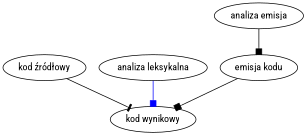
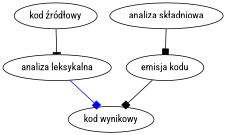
node "analiza emisja": label "analiza emisja" -> "analiza składniowa"
edge "kod źródłowy" -> "kod wynikowy": now "kod źródłowy" -> "analiza leksykalna"
